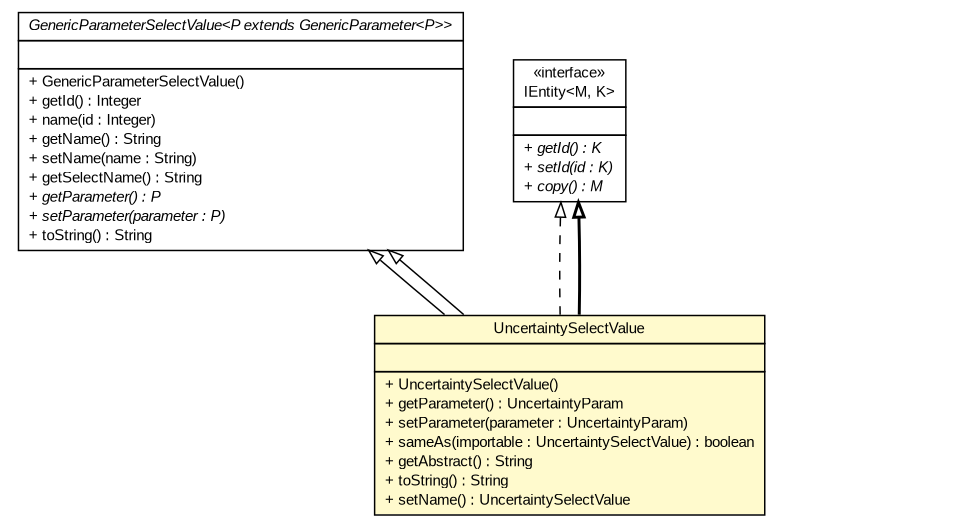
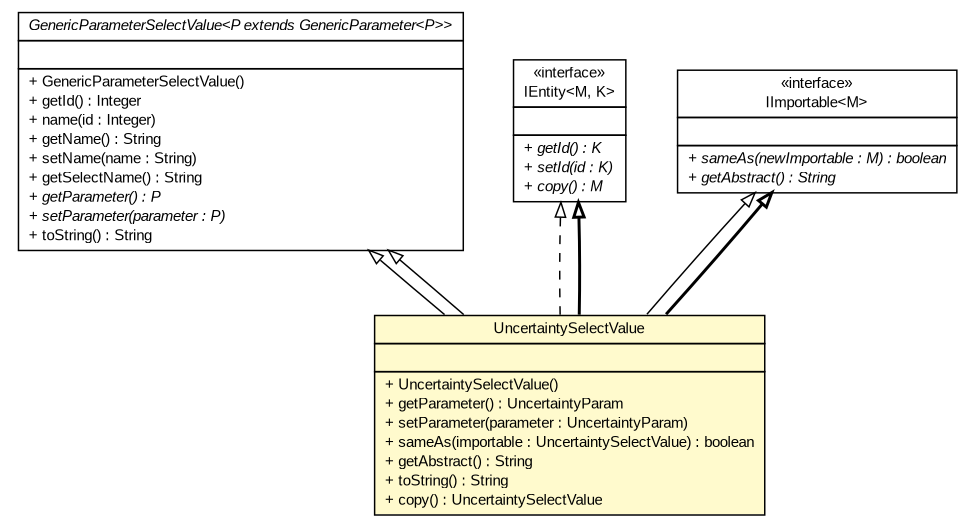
node "IImportable<M>": added
node "UncertaintySelectValue": text "+ setName() : UncertaintySelectValue" -> "+ copy() : UncertaintySelectValue"
